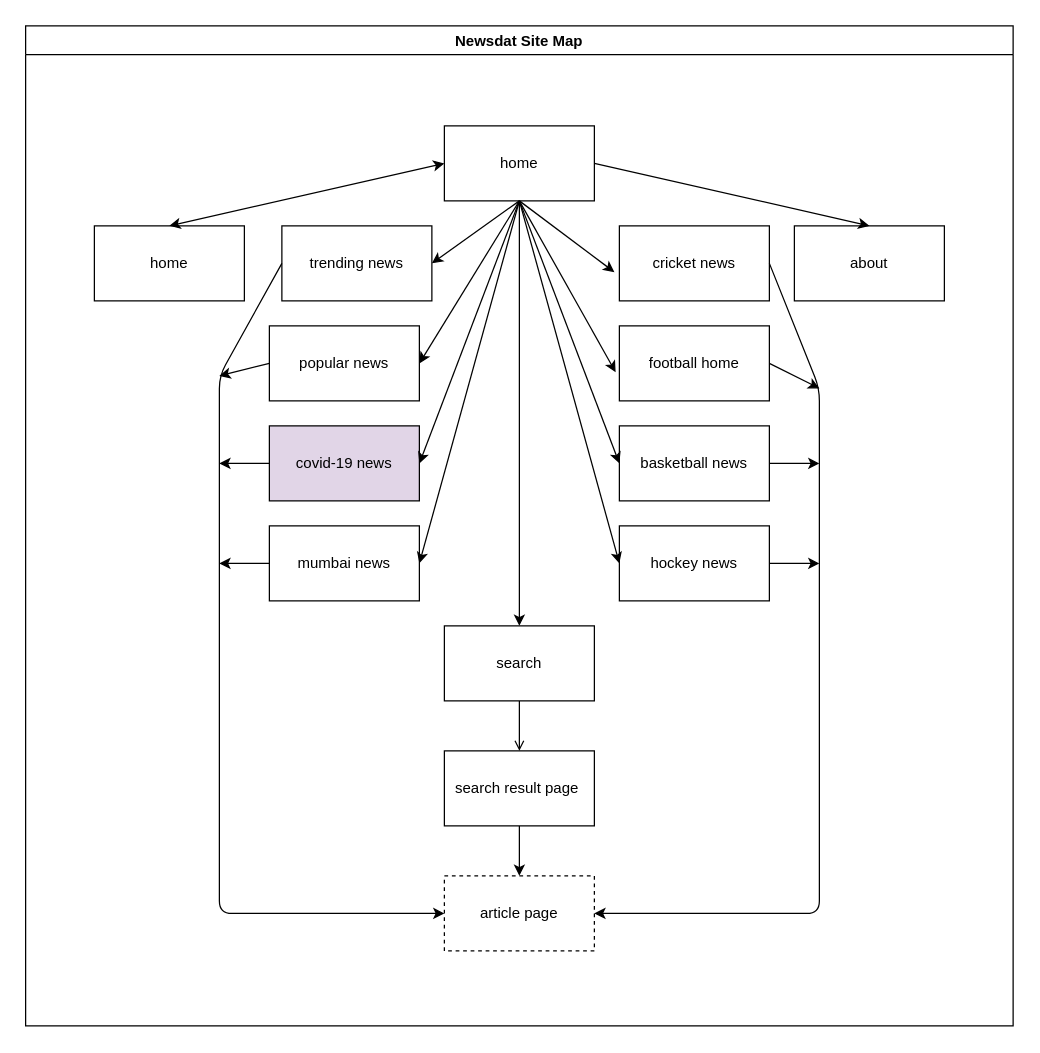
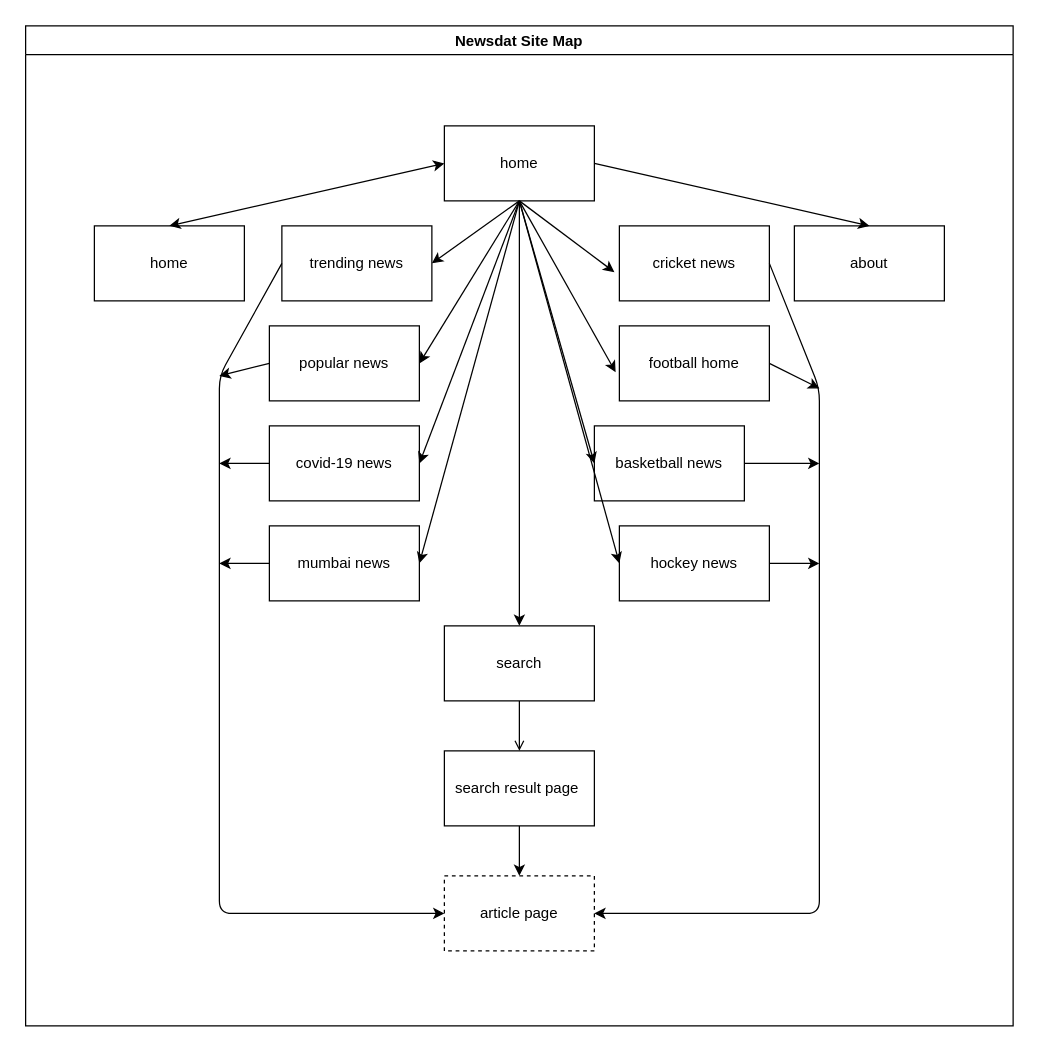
node "covid-19 news": fillcolor #e1d5e7 -> #ffffff
node "basketball news": moved (694, 463) -> (669, 463)
